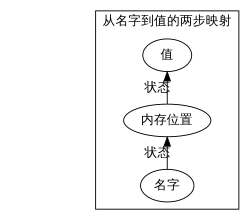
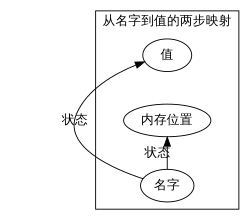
edge "内存位置" -> "值": now "名字" -> "值"
